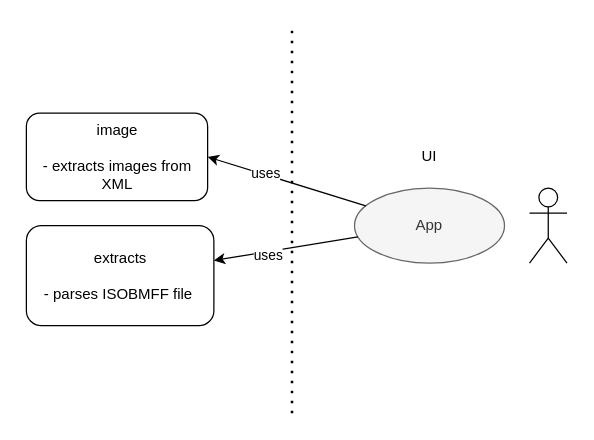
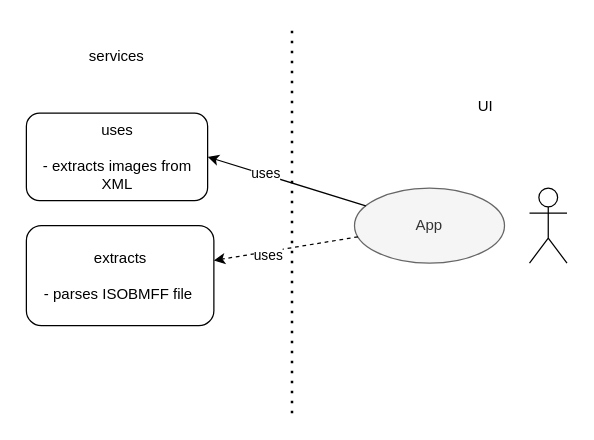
node "services": added
node "image - extracts images from XML": label "image - extracts images from XML" -> "uses - extracts images from XML"
node "UI": moved (429, 157) -> (486, 107)
edge "App" -> "extracts - parses ISOBMFF file": style solid -> dashed
